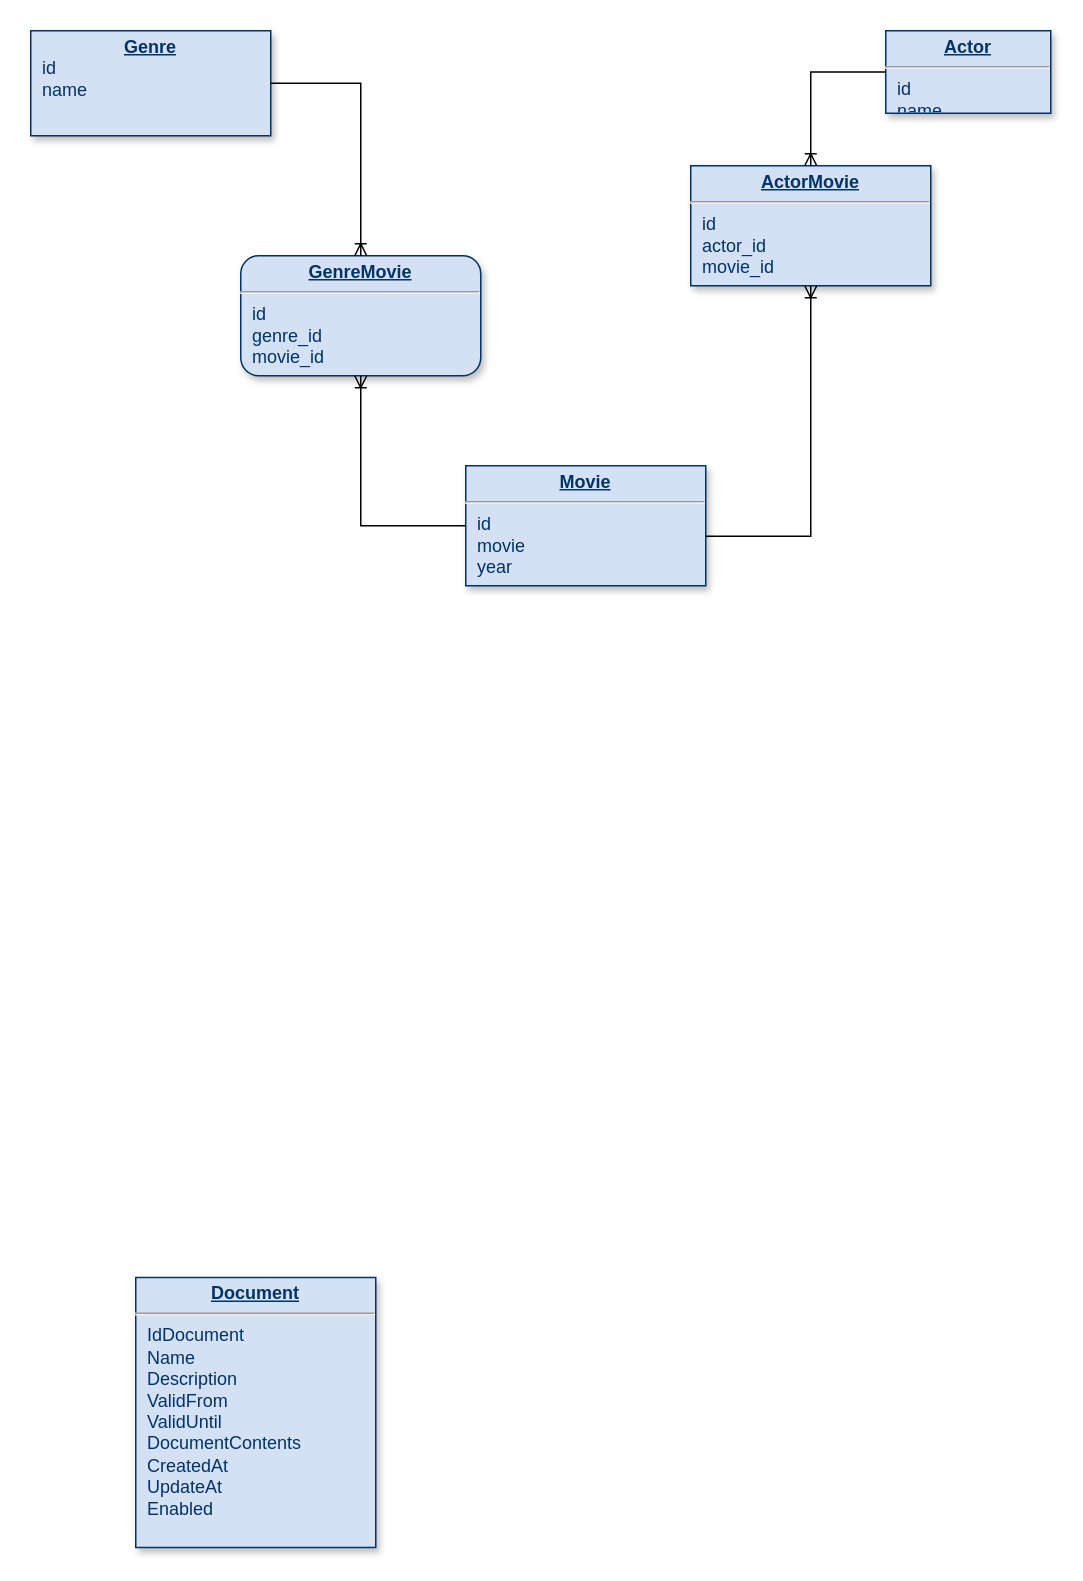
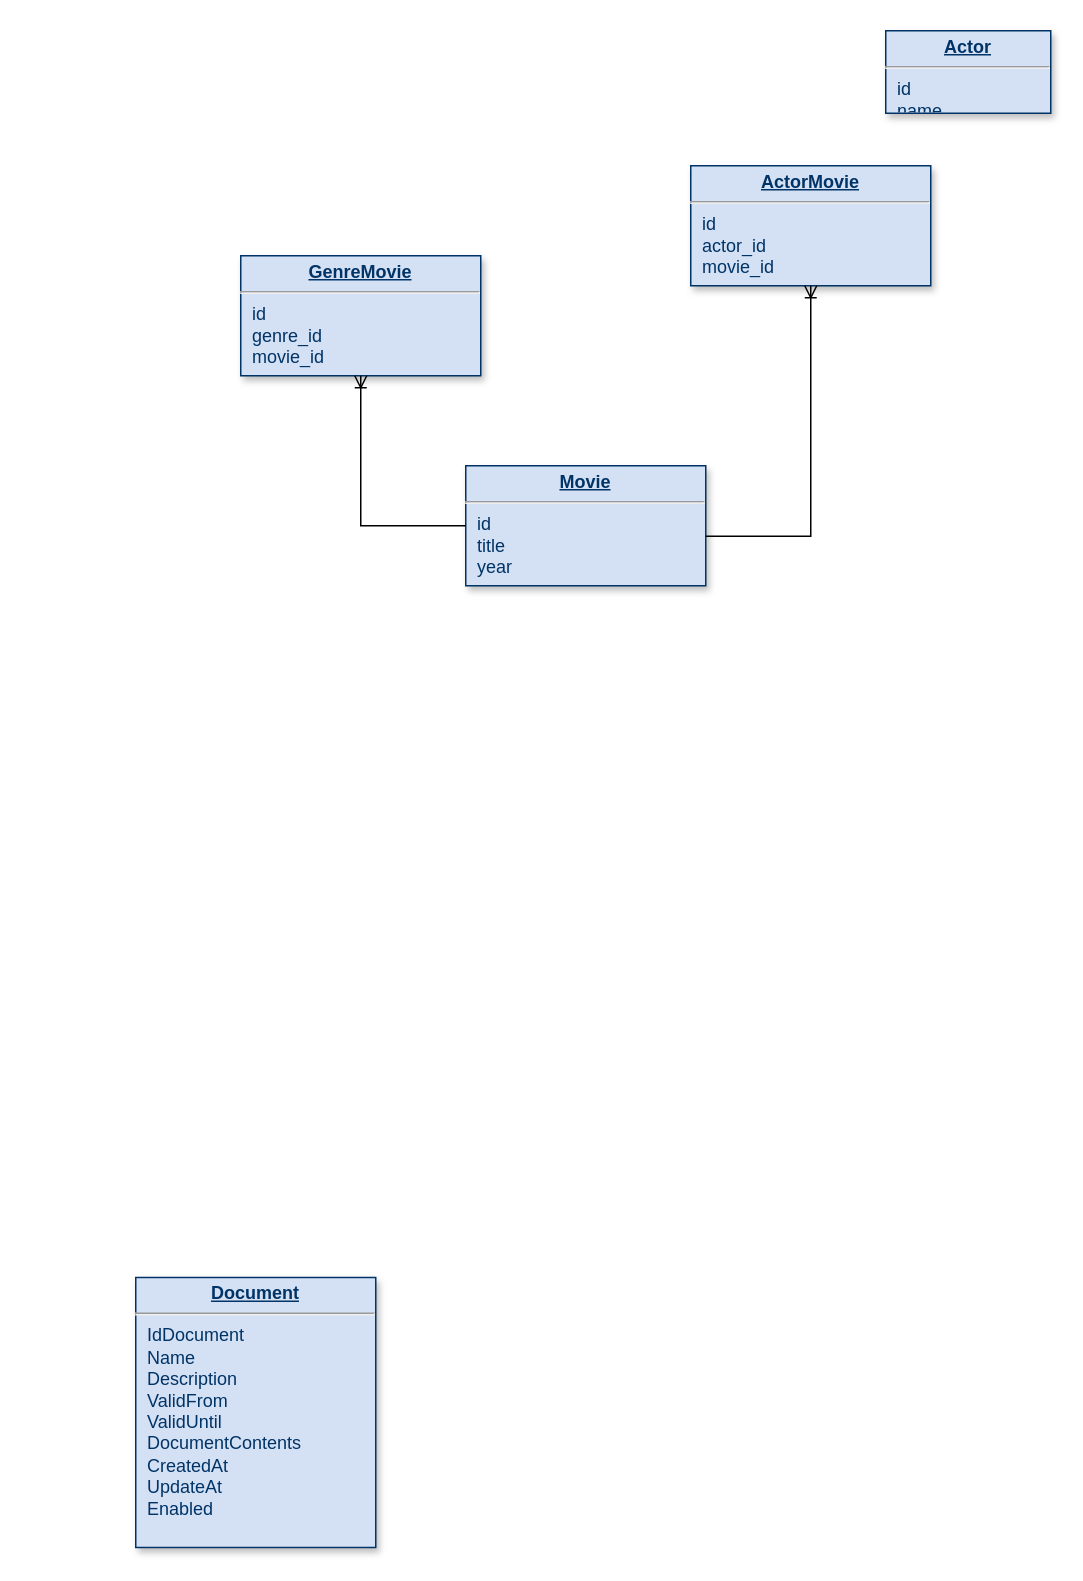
edge "Actor id name" -> "ActorMovie id actor_id movie_id": removed
node "Genre id name": removed
edge "Genre id name" -> "GenreMovie id genre_id movie_id": removed
node "GenreMovie id genre_id movie_id": shape rounded rectangle -> rectangle
node "Movie id movie year": label "Movie id movie year" -> "Movie id title year"
